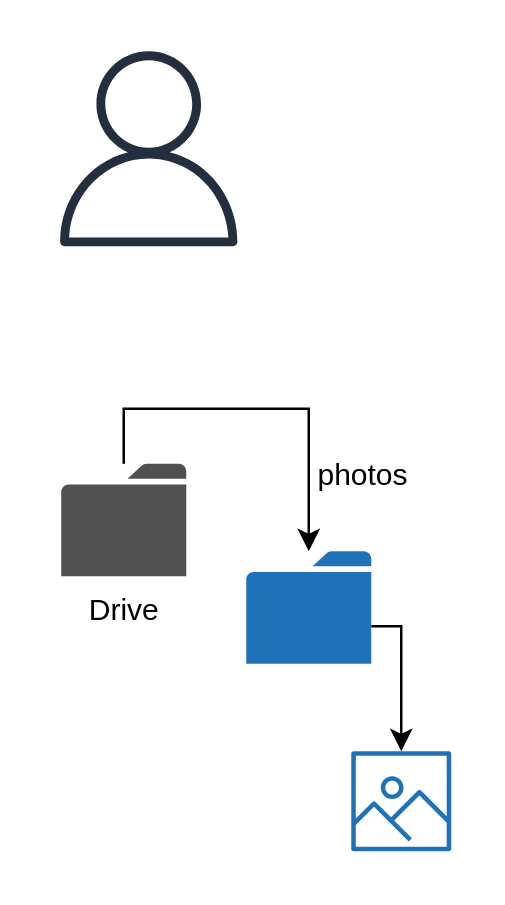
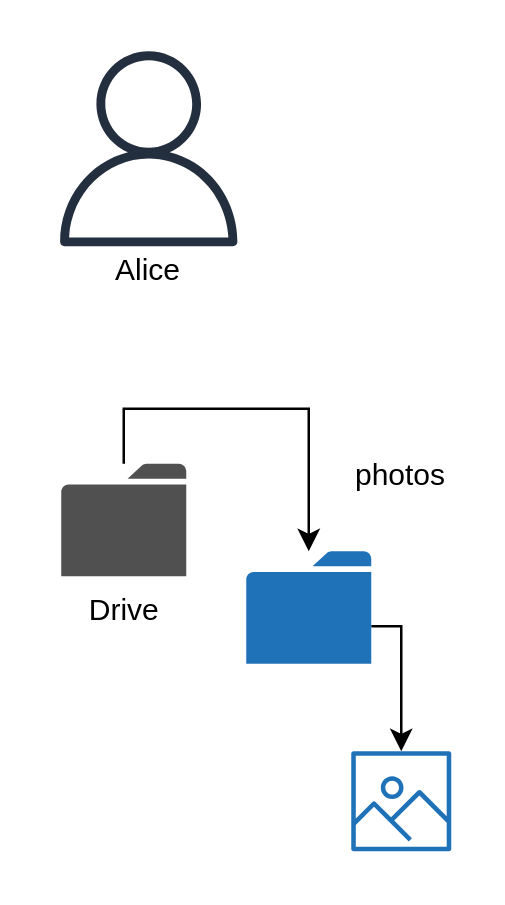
node "Alice": added
node "photos": moved (364, 476) -> (401, 476)
